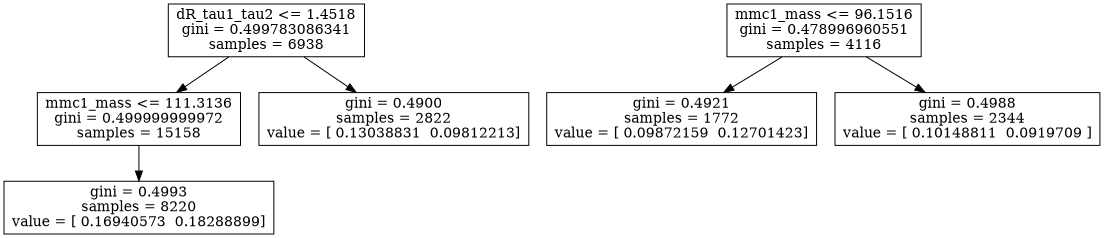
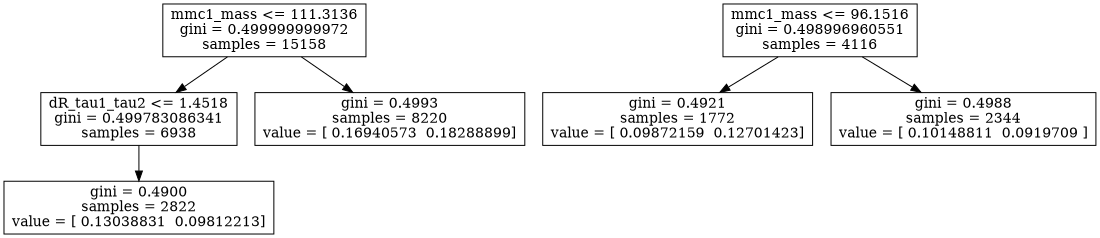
node "mmc1_mass <= 96.1516 gini = 0.478996960551 samples = 4116": label "mmc1_mass <= 96.1516 gini = 0.478996960551 samples = 4116" -> "mmc1_mass <= 96.1516 gini = 0.498996960551 samples = 4116"
edge "dR_tau1_tau2 <= 1.4518 gini = 0.499783086341 samples = 6938" -> "mmc1_mass <= 111.3136 gini = 0.499999999972 samples = 15158": reversed
